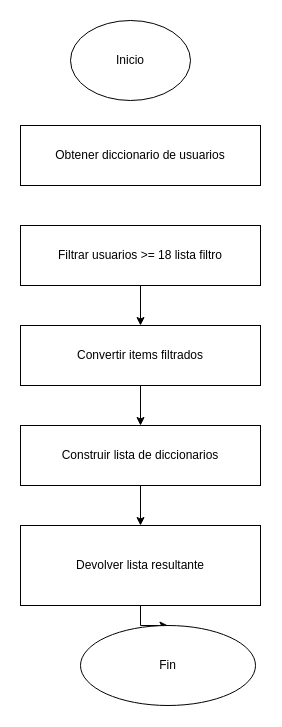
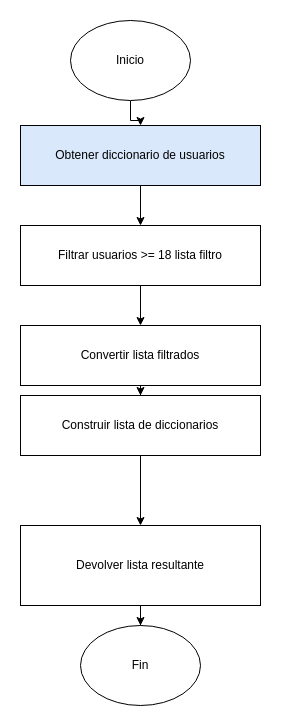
edge "Inicio" -> "Obtener diccionario de usuarios": added
node "Obtener diccionario de usuarios": fillcolor #ffffff -> #dae8fc
edge "Obtener diccionario de usuarios" -> "Filtrar usuarios >= 18 lista filtro": added
node "Convertir items filtrados": label "Convertir items filtrados" -> "Convertir lista filtrados"
node "Construir lista de diccionarios": moved (141, 456) -> (141, 426)
node "Fin": size 175x80 -> 120x80
